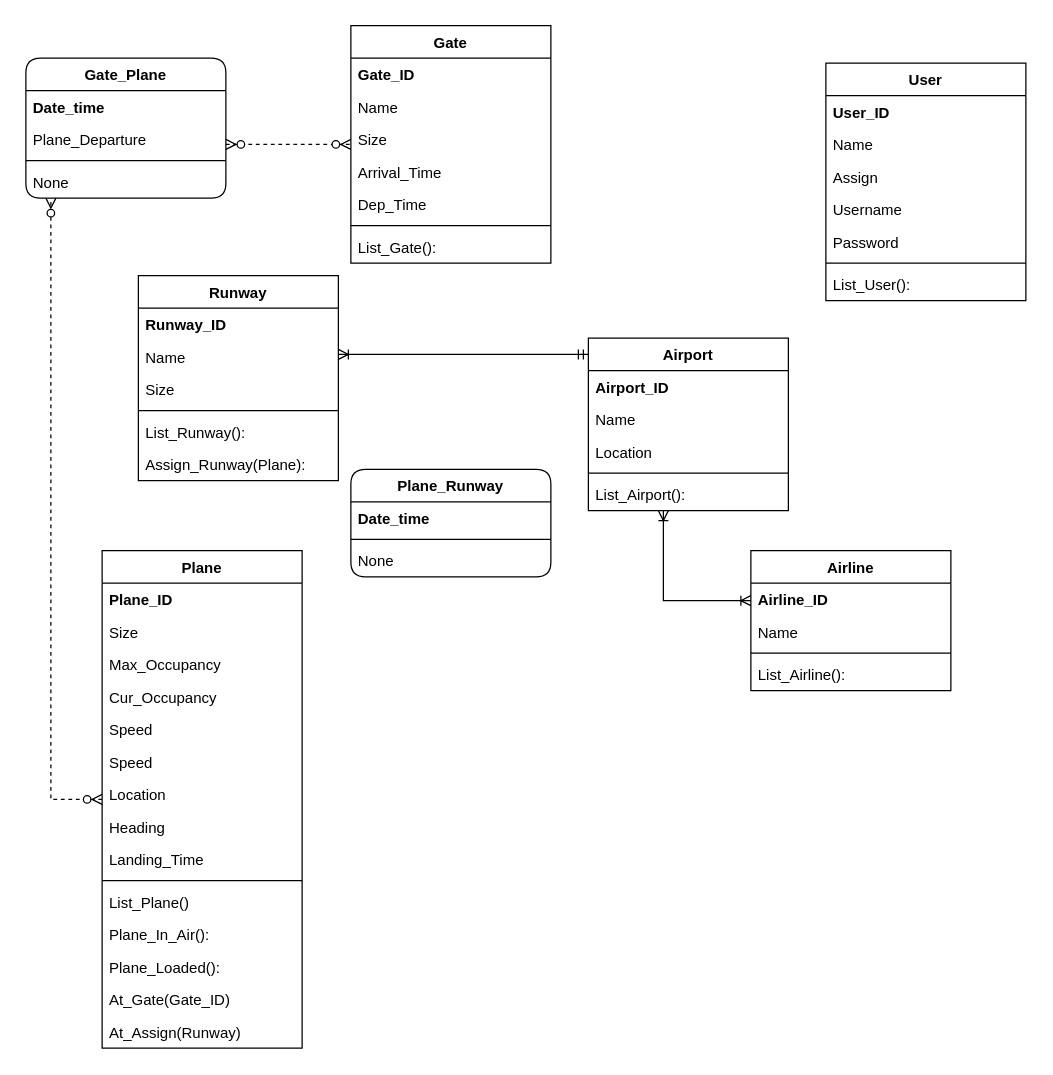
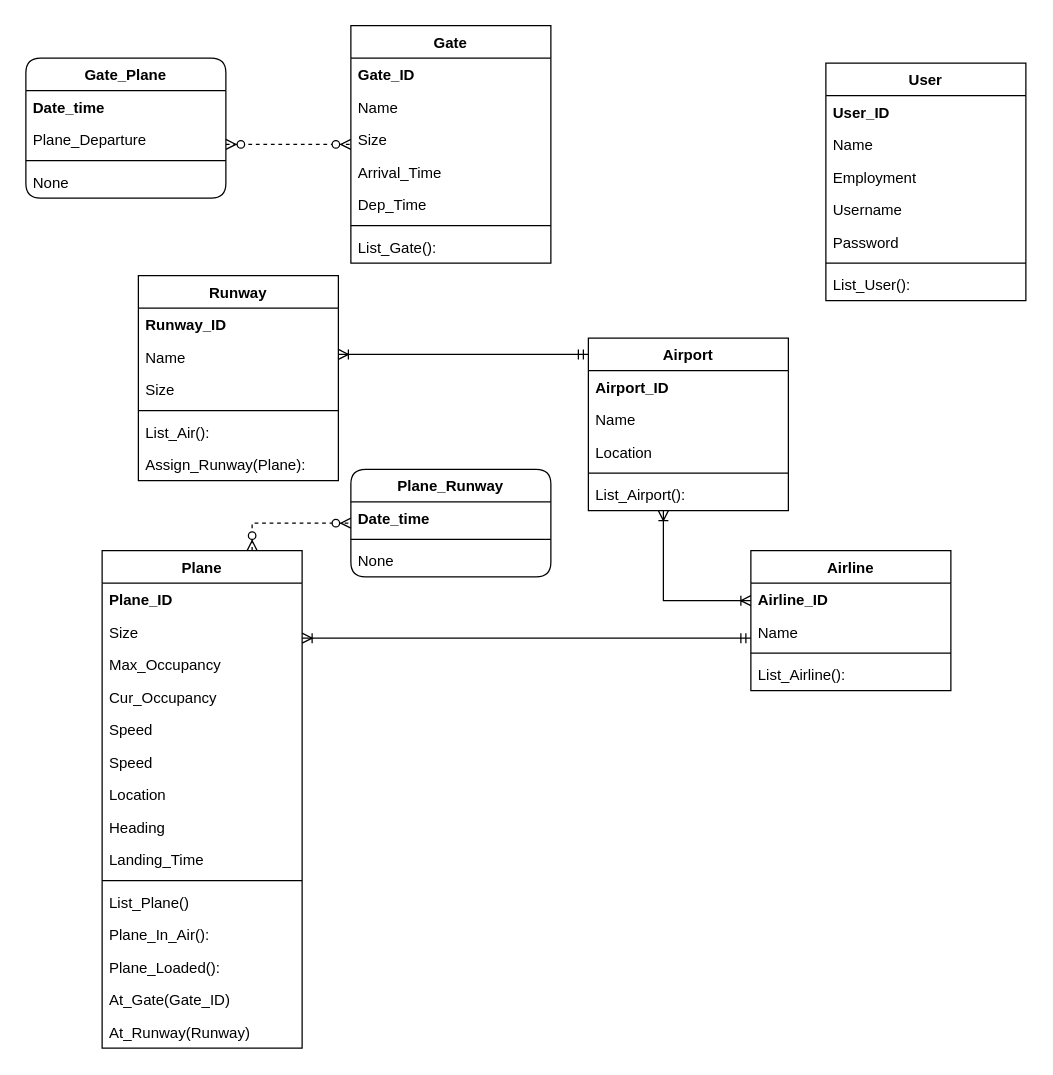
node "Assign": label "Assign" -> "Employment"
node "List_Runway():": label "List_Runway():" -> "List_Air():"
edge "Plane_Runway" -- "Plane": added
edge "Gate_Plane" -- "Plane": removed
edge "Airline" -- "Plane": added
node "At_Assign(Runway)": label "At_Assign(Runway)" -> "At_Runway(Runway)"
